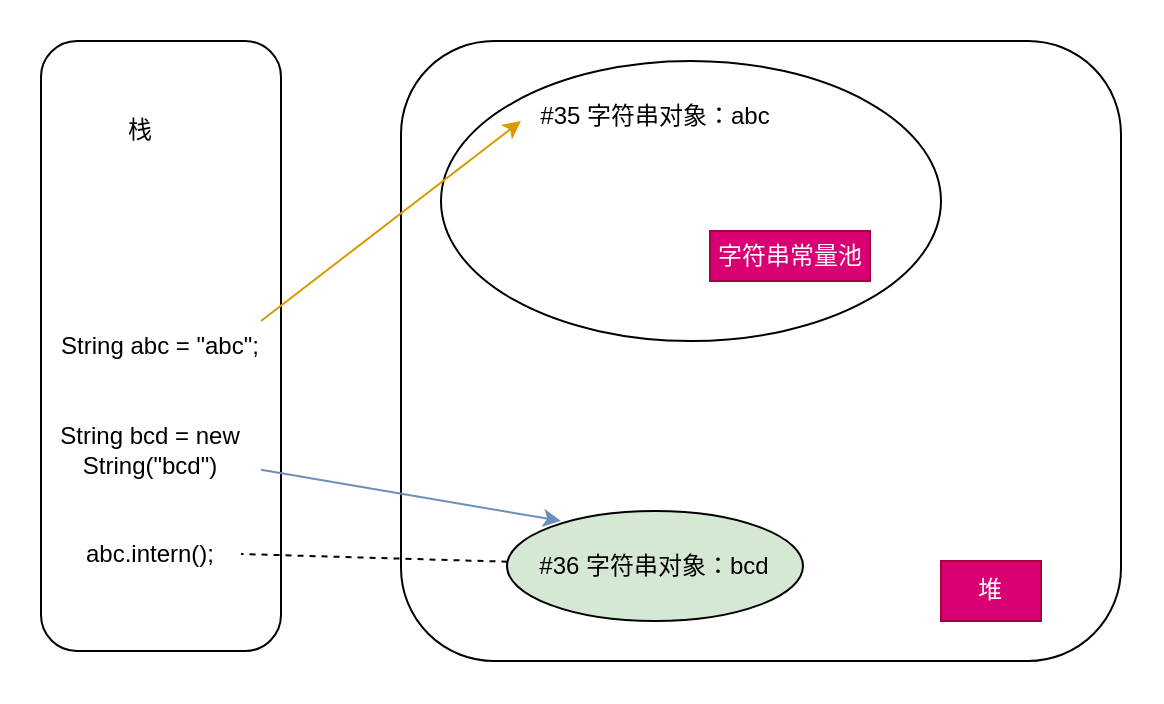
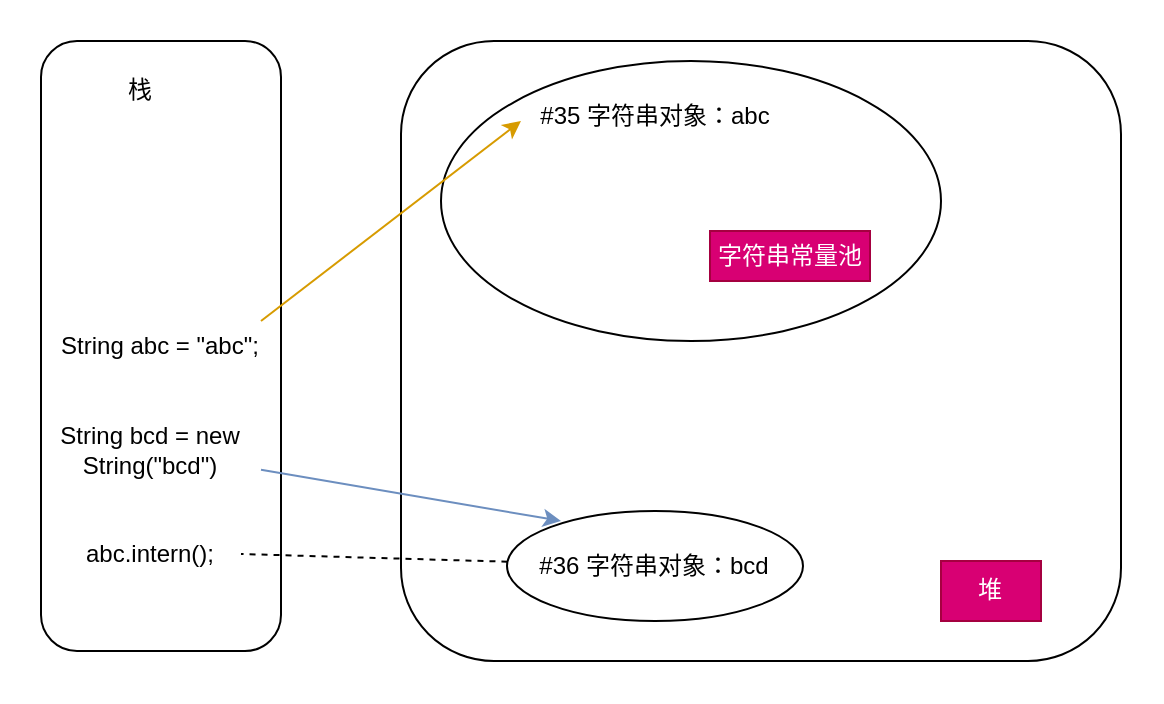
node "栈": moved (141, 131) -> (141, 91)
node "#36 字符串对象：bcd": fillcolor #d5e8d4 -> #ffffff
